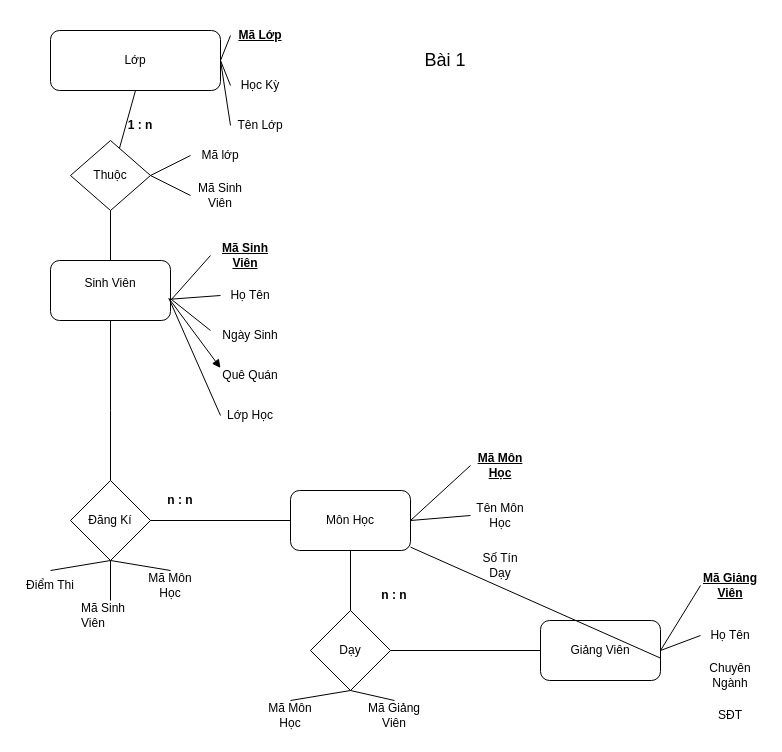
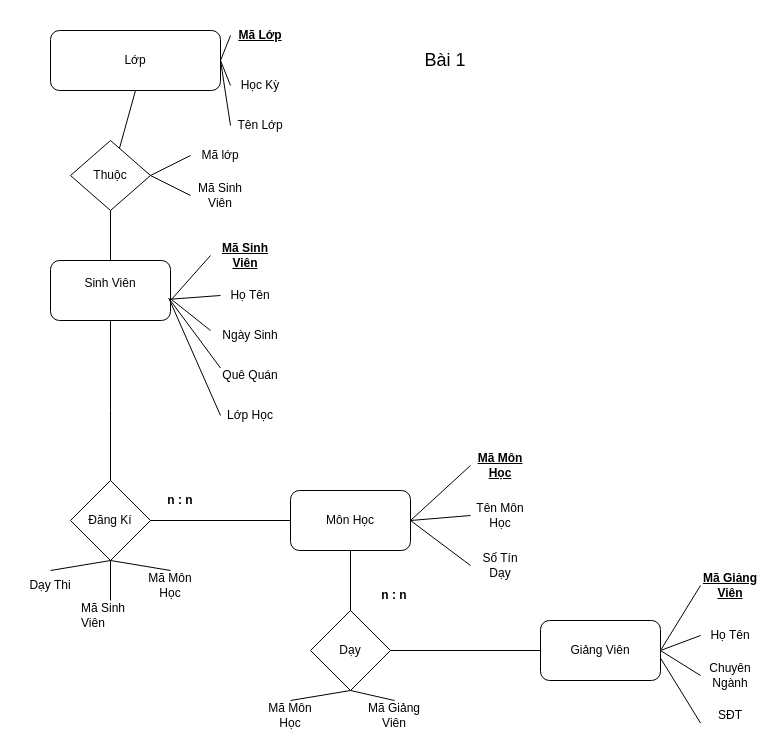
node "1 : n": removed
edge "Sinh Viên" -> "Quê Quán": arrowhead block -> none
edge "Môn Học" -- "Số Tín Dạy": added
node "Điểm Thi": label "Điểm Thi" -> "Dạy Thi"
edge "Môn Học" -- "Giảng Viên": now "SĐT" -- "Giảng Viên"
edge "Giảng Viên" -- "Chuyên Ngành": added
